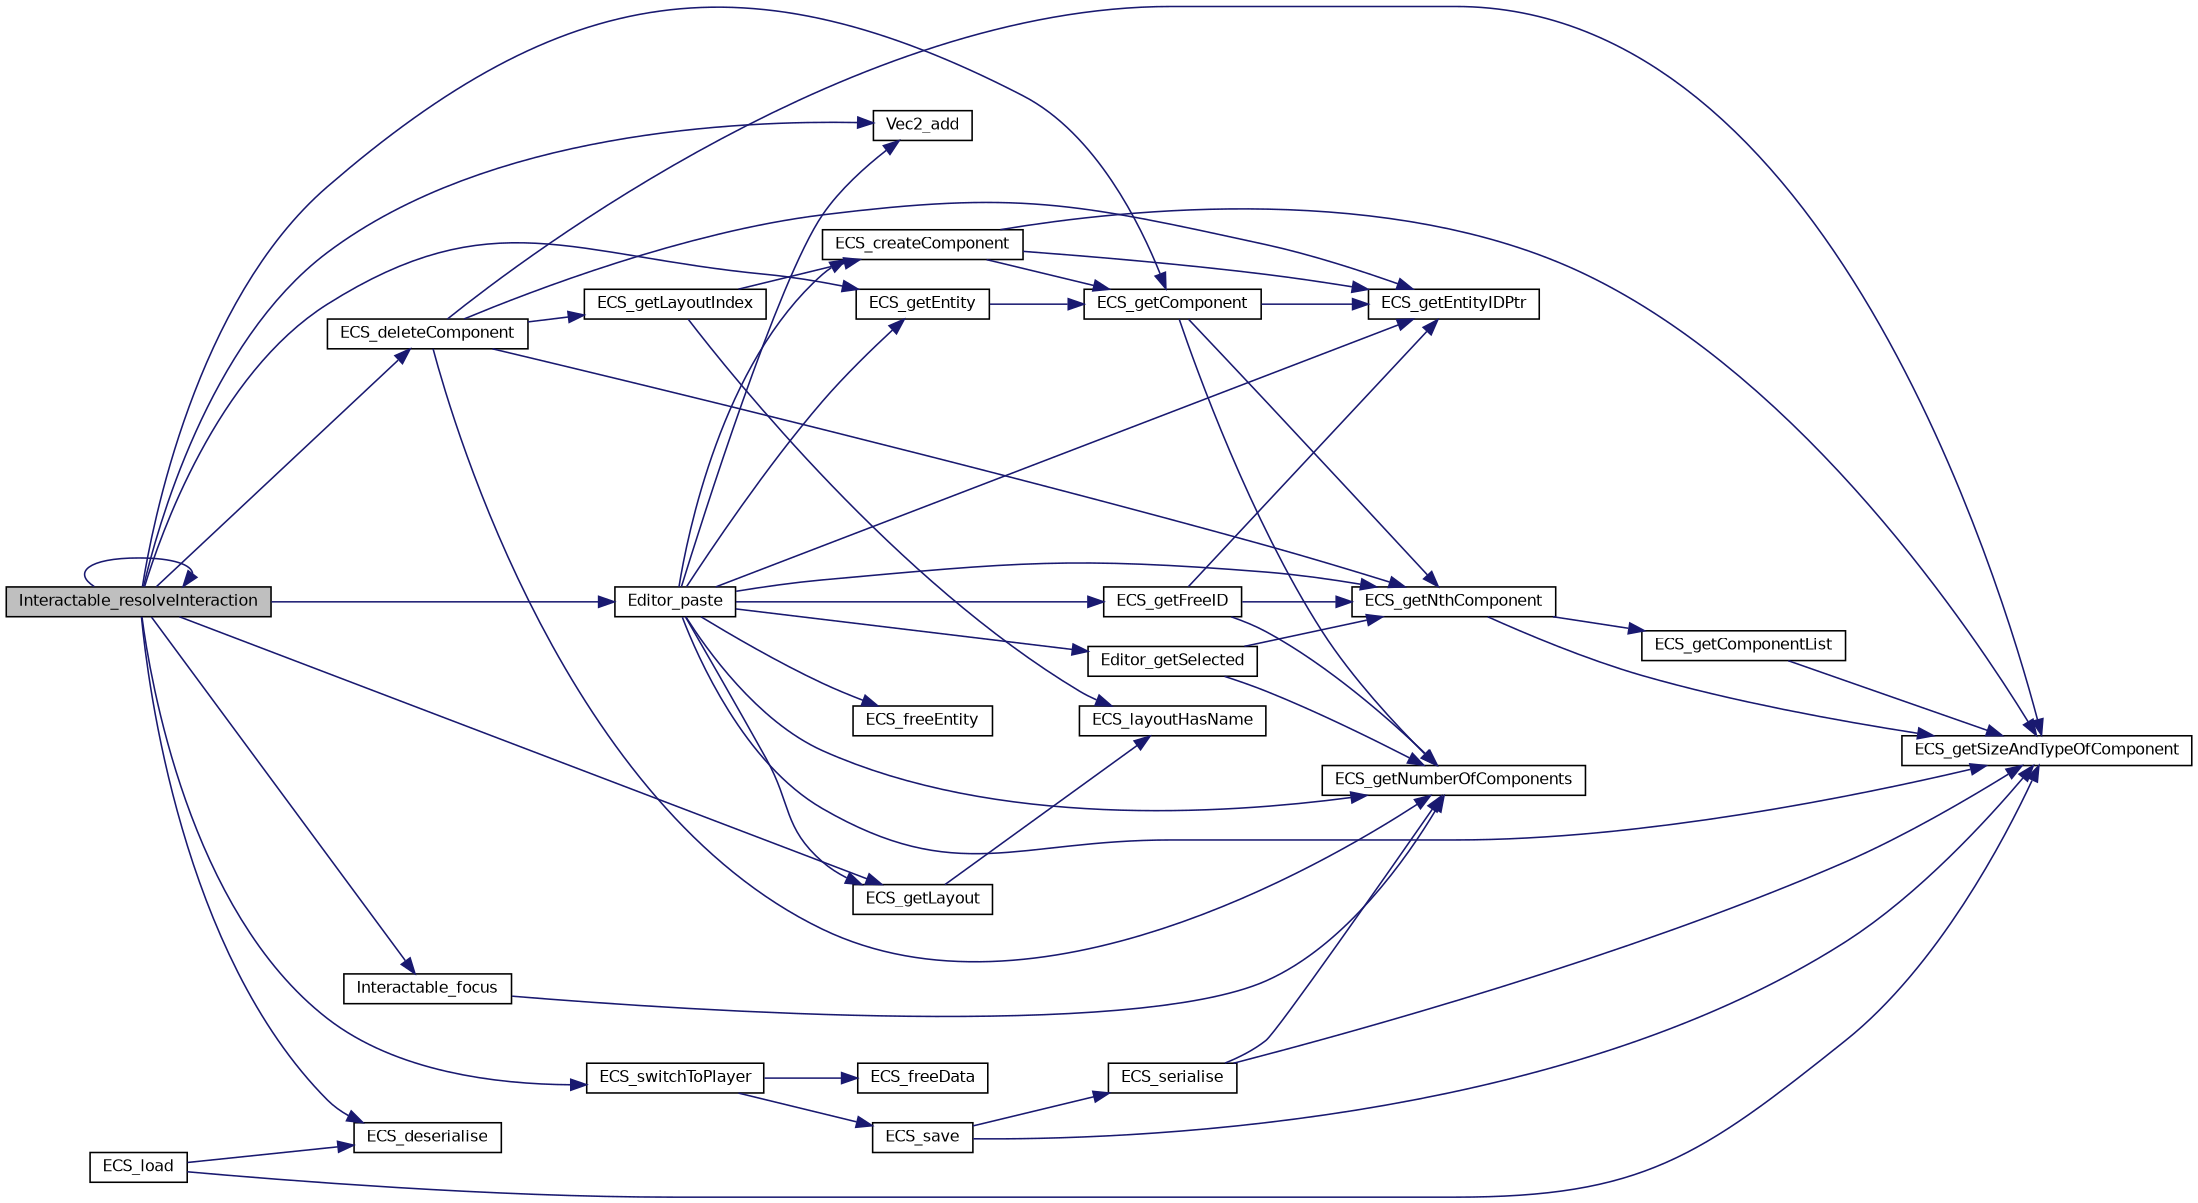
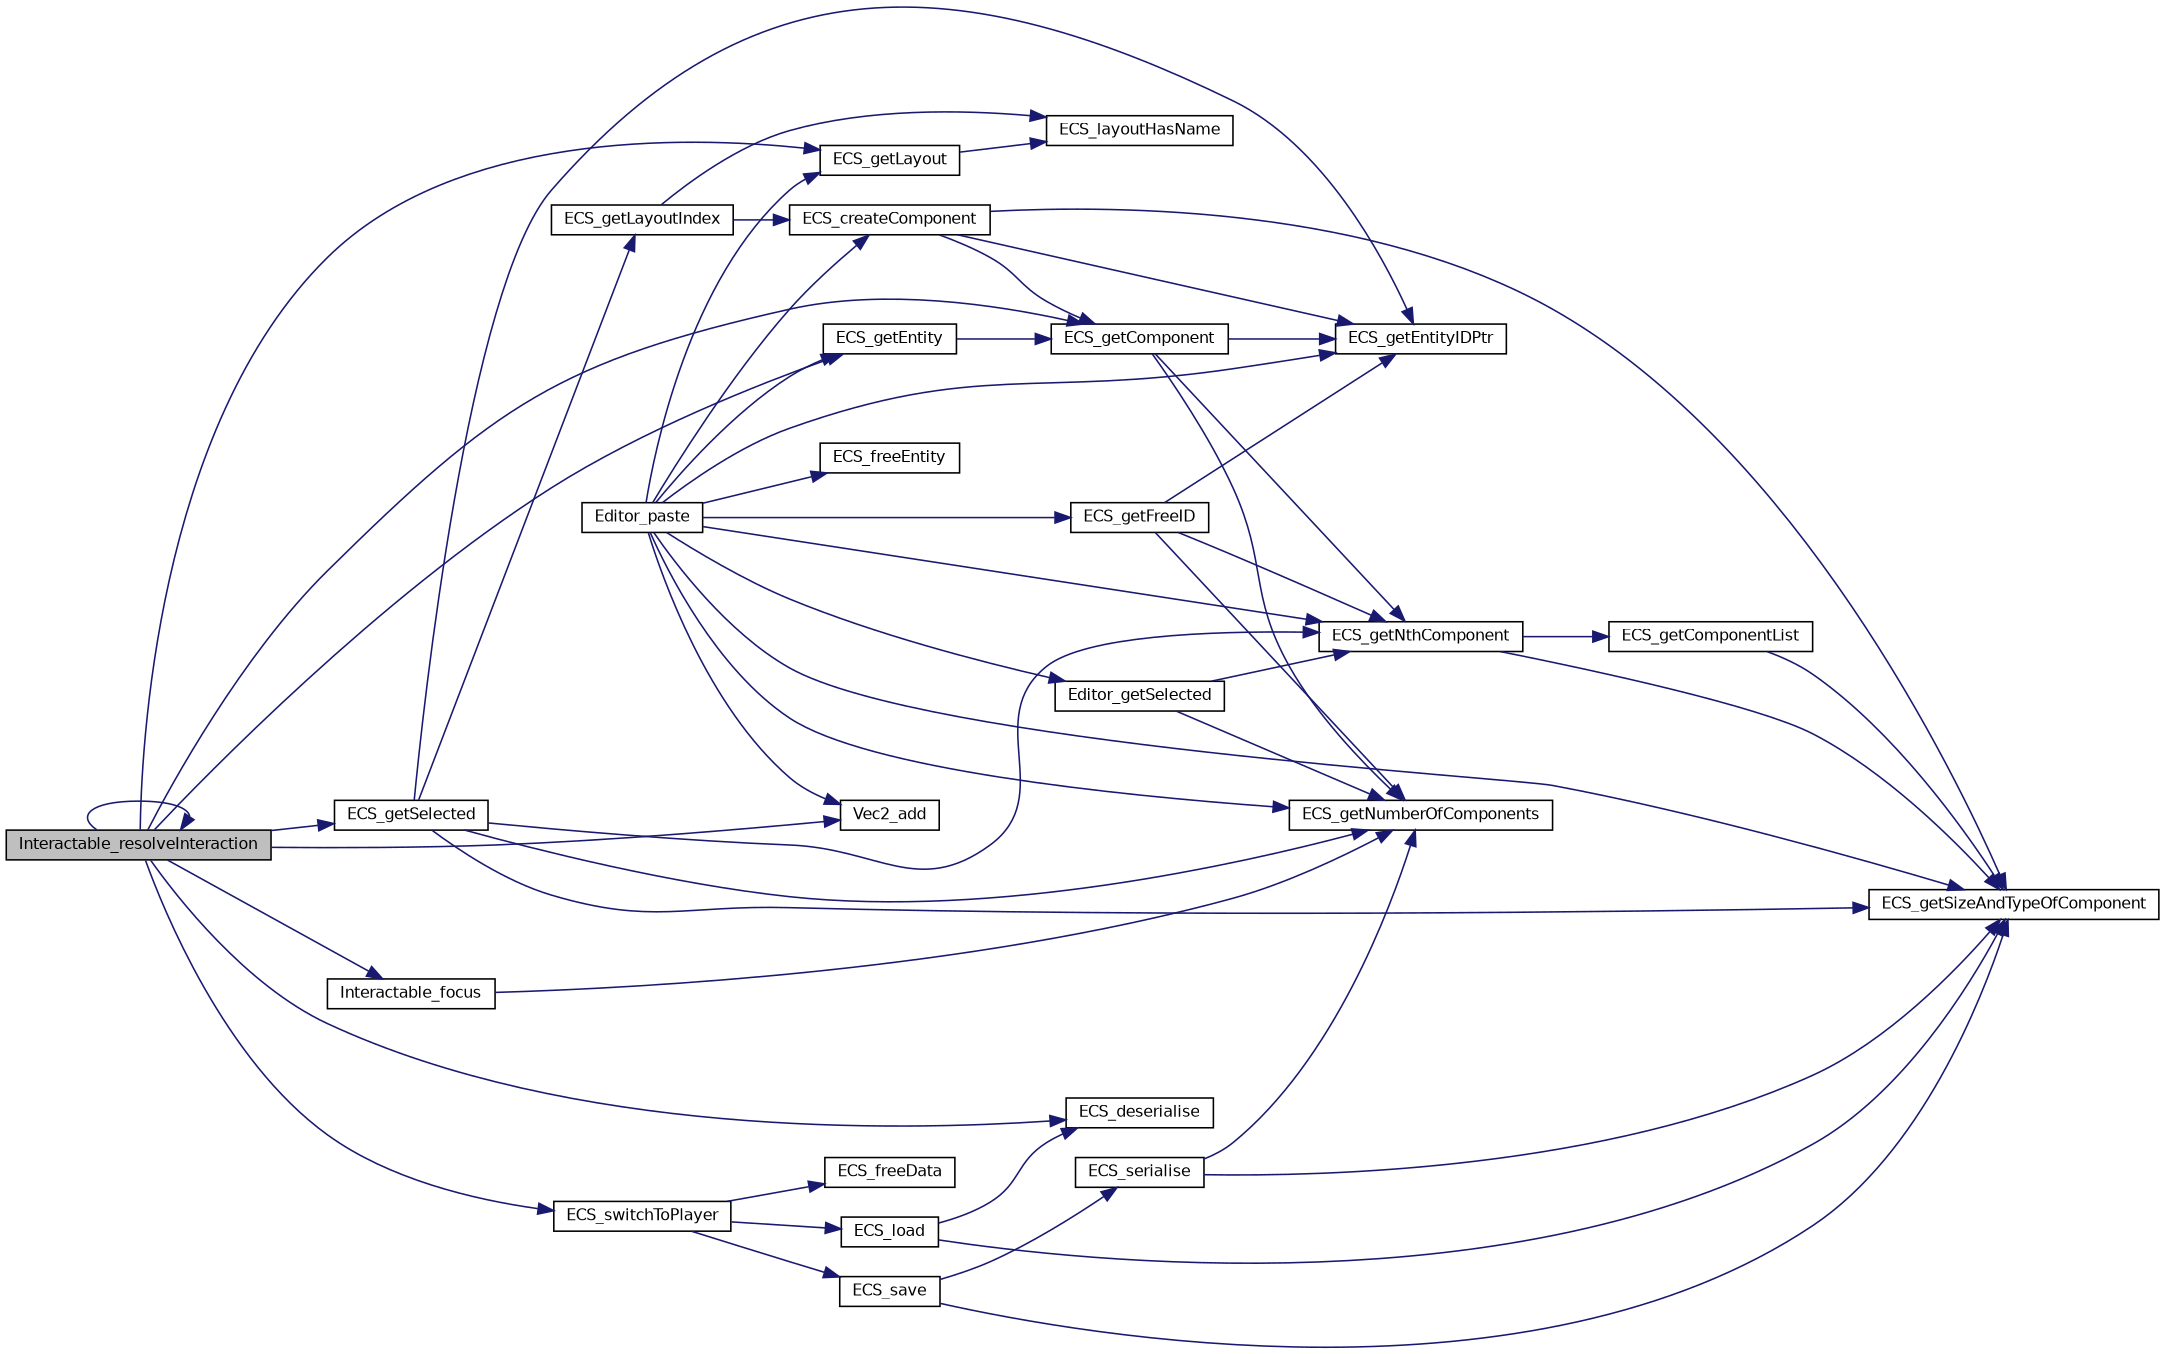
node "ECS_deleteComponent": label "ECS_deleteComponent" -> "ECS_getSelected"
edge "Interactable_resolveInteraction" -> "Editor_paste": removed
edge "ECS_switchToPlayer" -> "ECS_load": added
